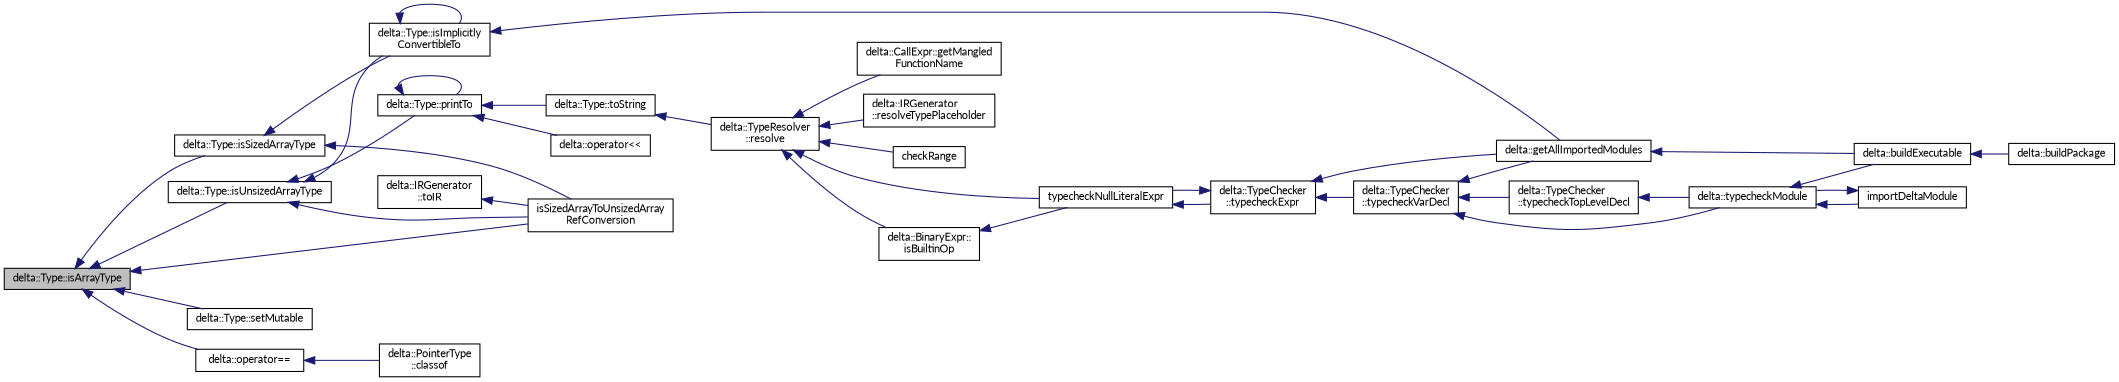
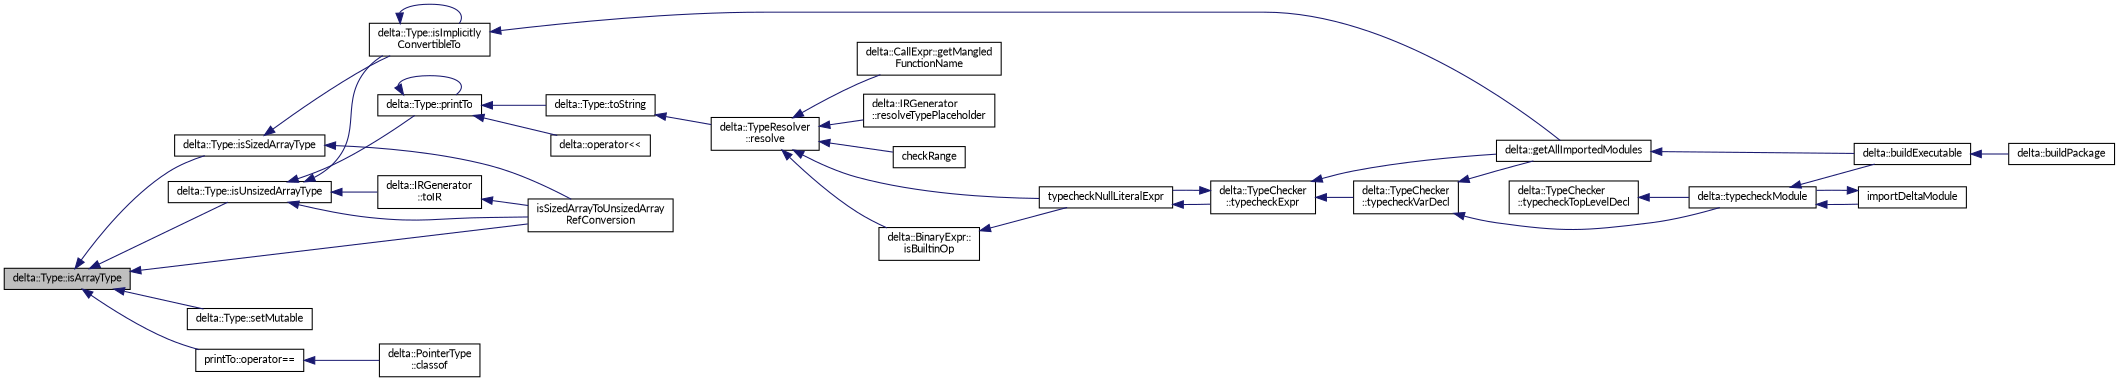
edge "delta::IRGenerator ::toIR" -> "delta::Type::isUnsizedArrayType": added
edge "delta::TypeChecker ::typecheckTopLevelDecl" -> "delta::TypeChecker ::typecheckVarDecl": removed
node "delta::operator==": label "delta::operator==" -> "printTo::operator=="
